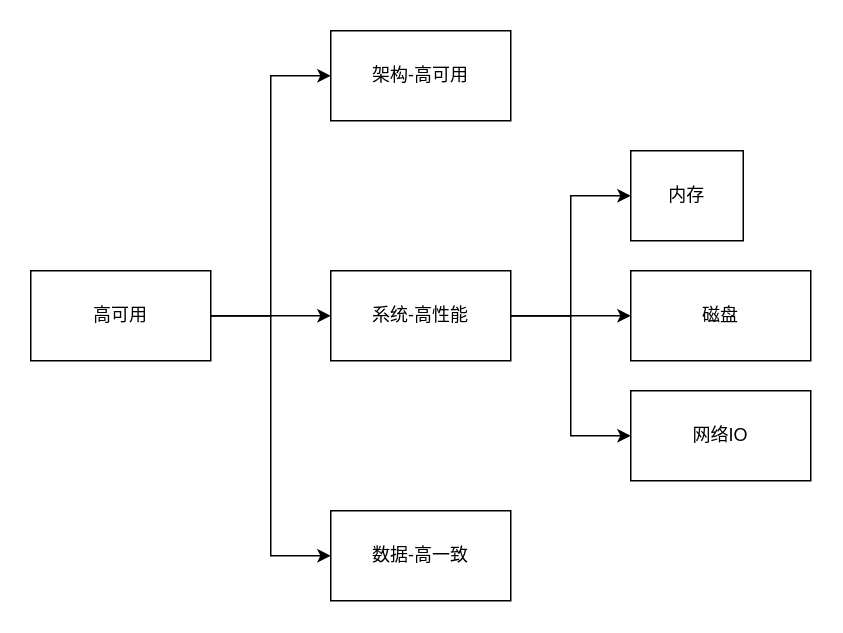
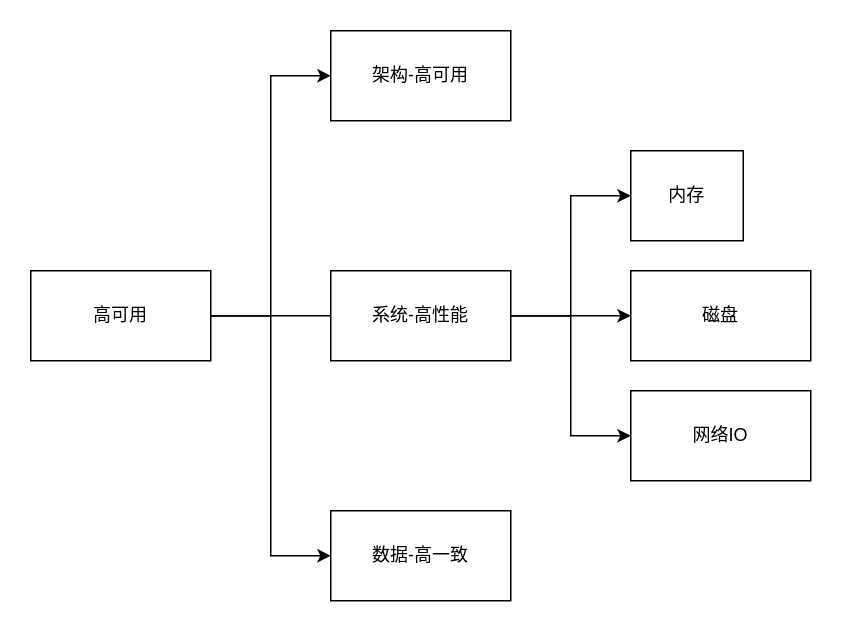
edge "高可用" -> "系统-高性能": arrowhead classic -> none
